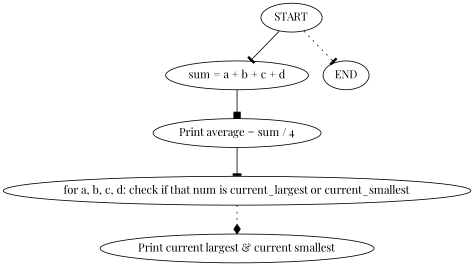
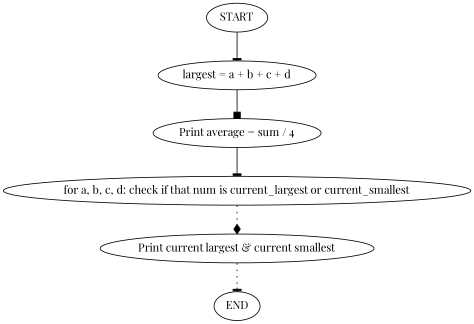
edge "START" -> "END": now "Print current largest & current smallest" -> "END"
node "sum = a + b + c + d": label "sum = a + b + c + d" -> "largest = a + b + c + d"
